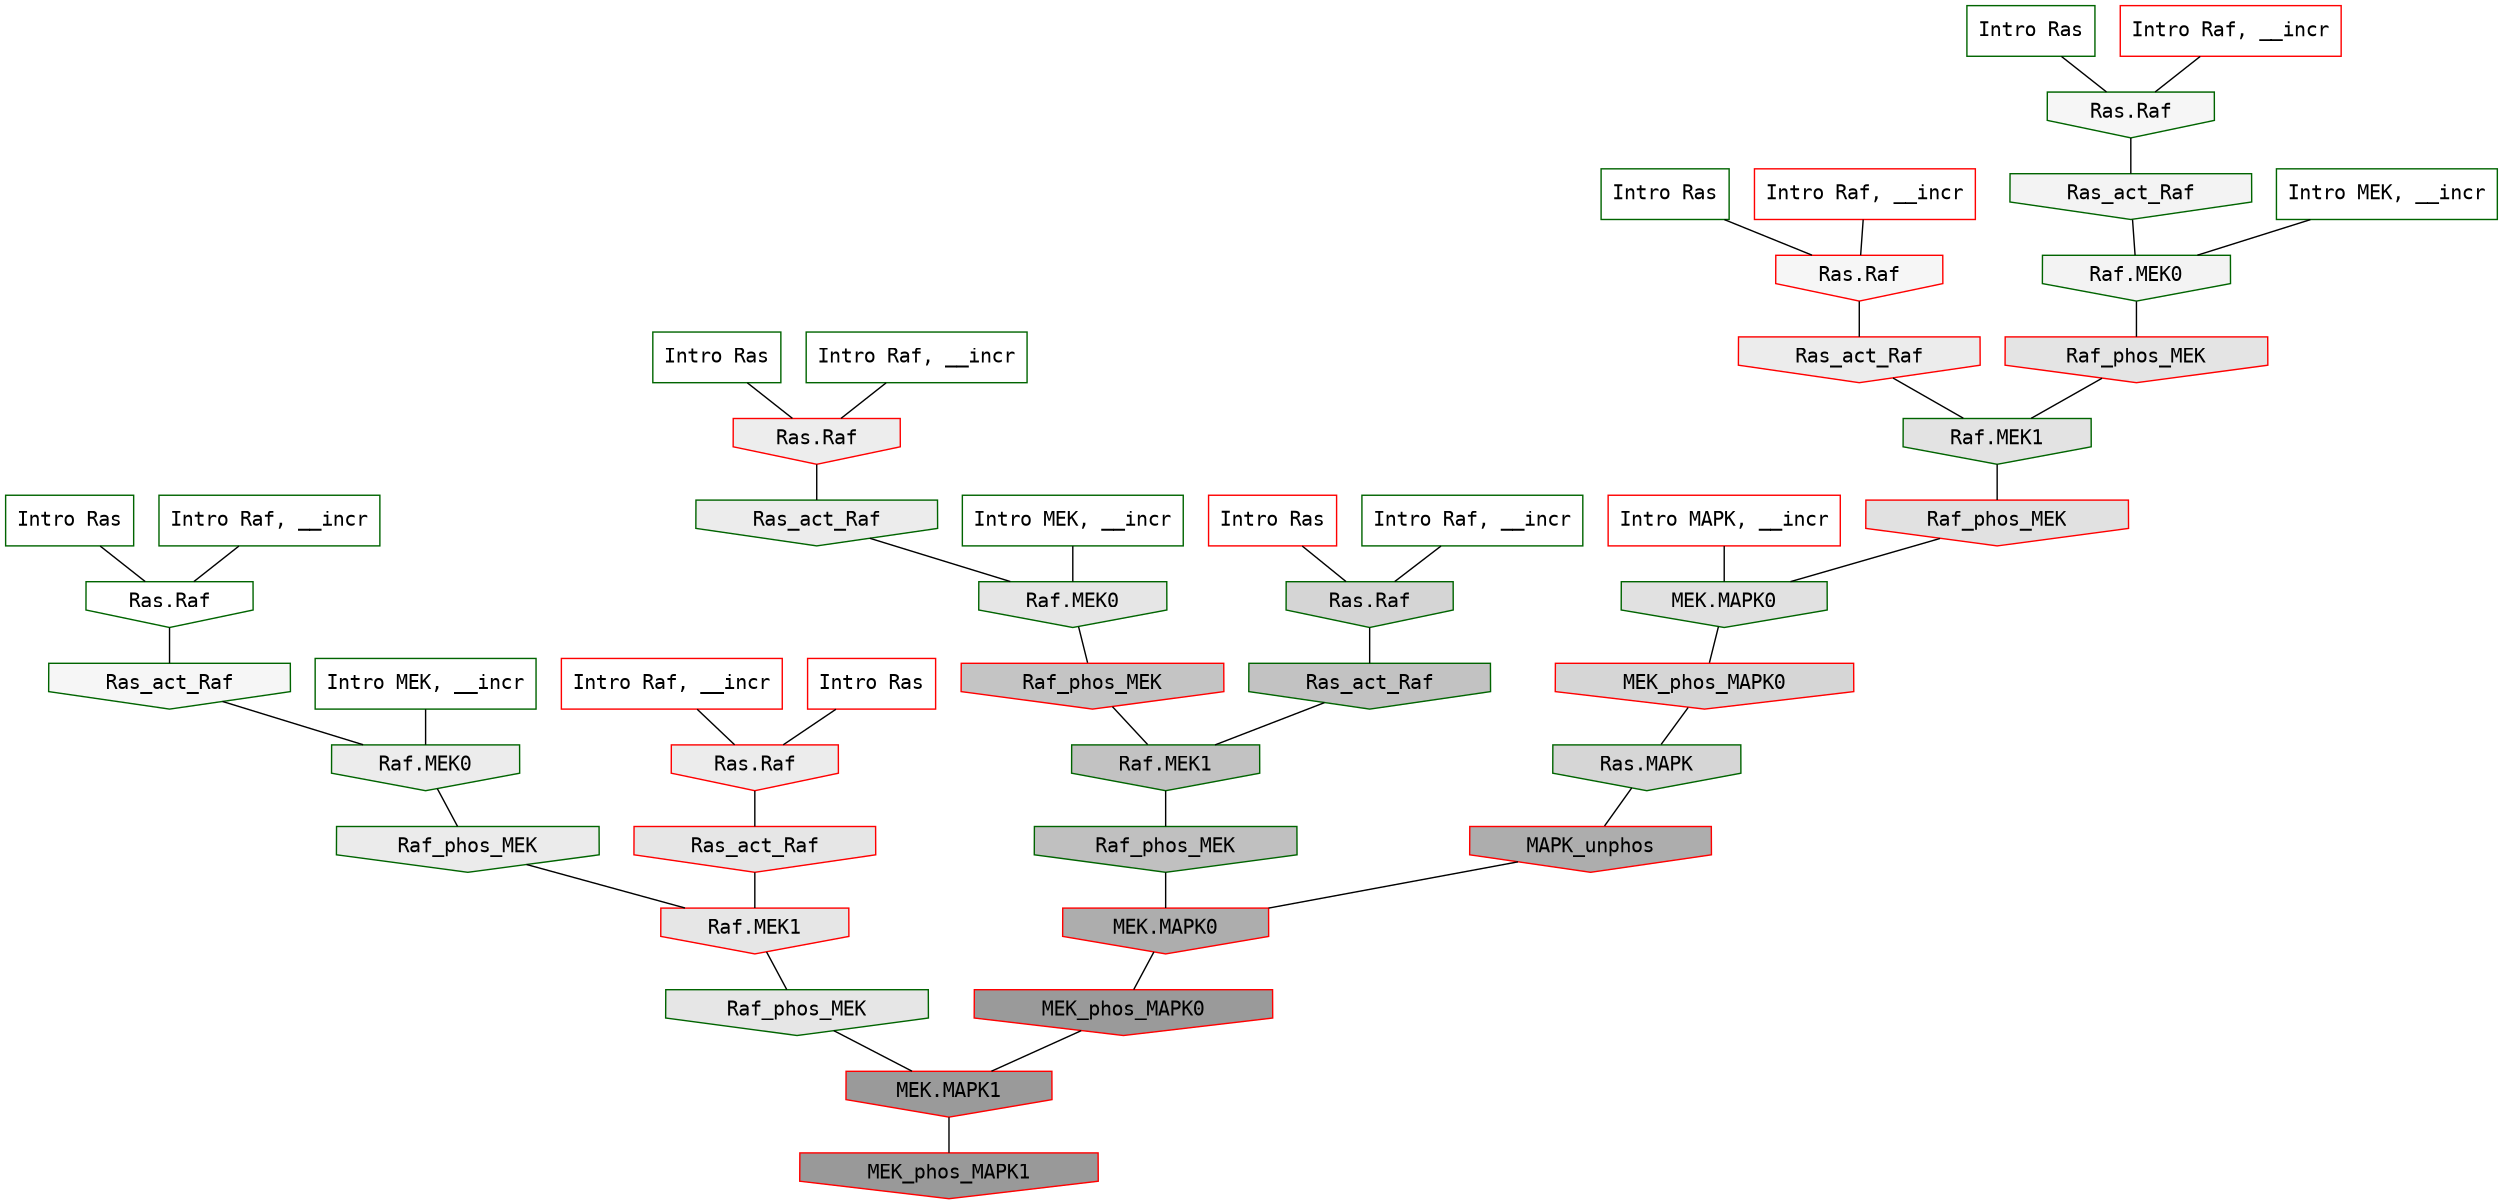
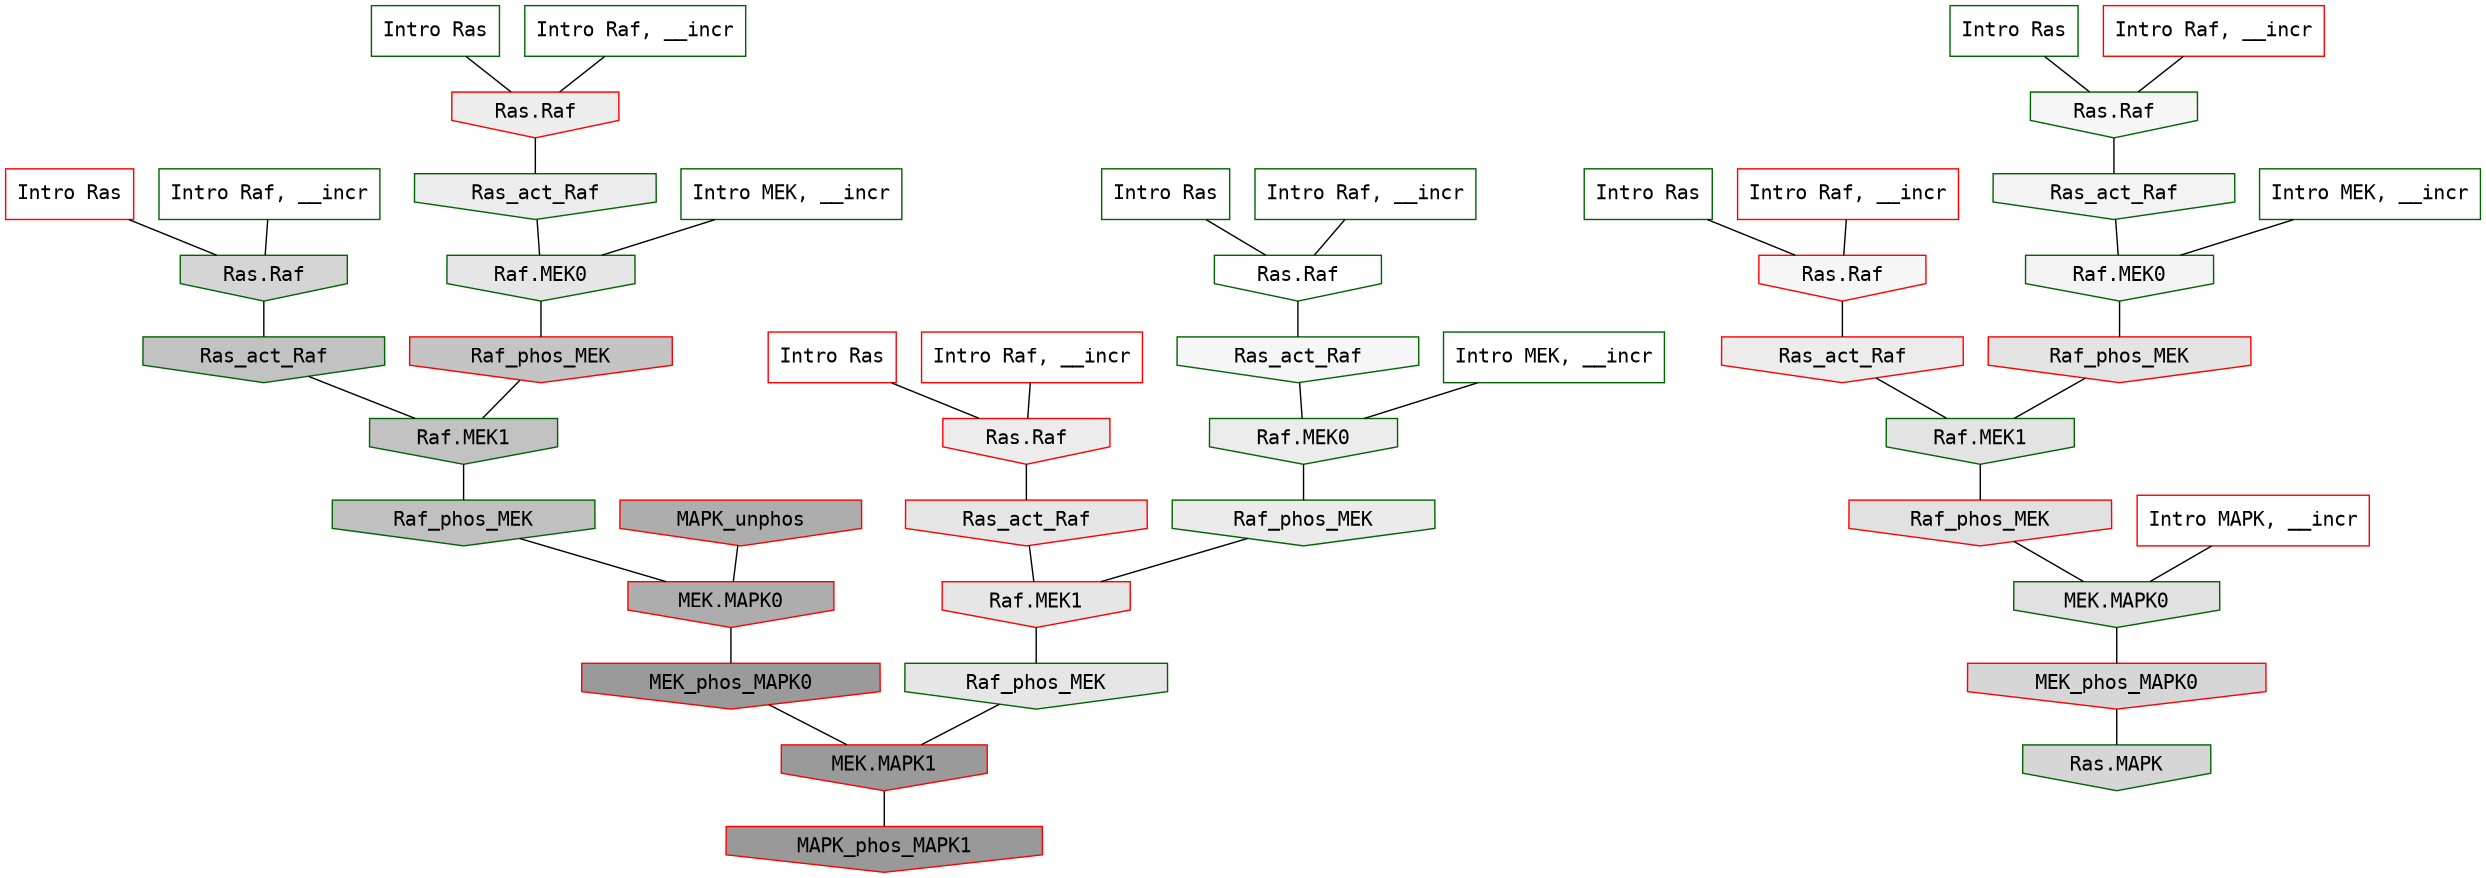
edge "Ras.MAPK" -- "MAPK_unphos": removed
node "MEK_phos_MAPK1": label "MEK_phos_MAPK1" -> "MAPK_phos_MAPK1"
